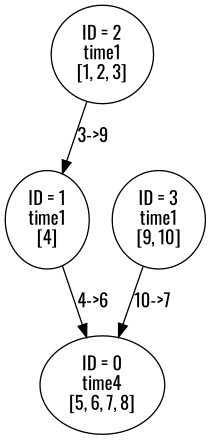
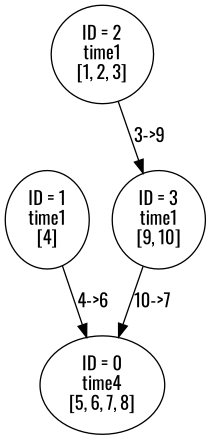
edge "ID = 2 time1 [1, 2, 3]" -> "ID = 1 time1 [4]": now "ID = 2 time1 [1, 2, 3]" -> "ID = 3 time1 [9, 10]"
